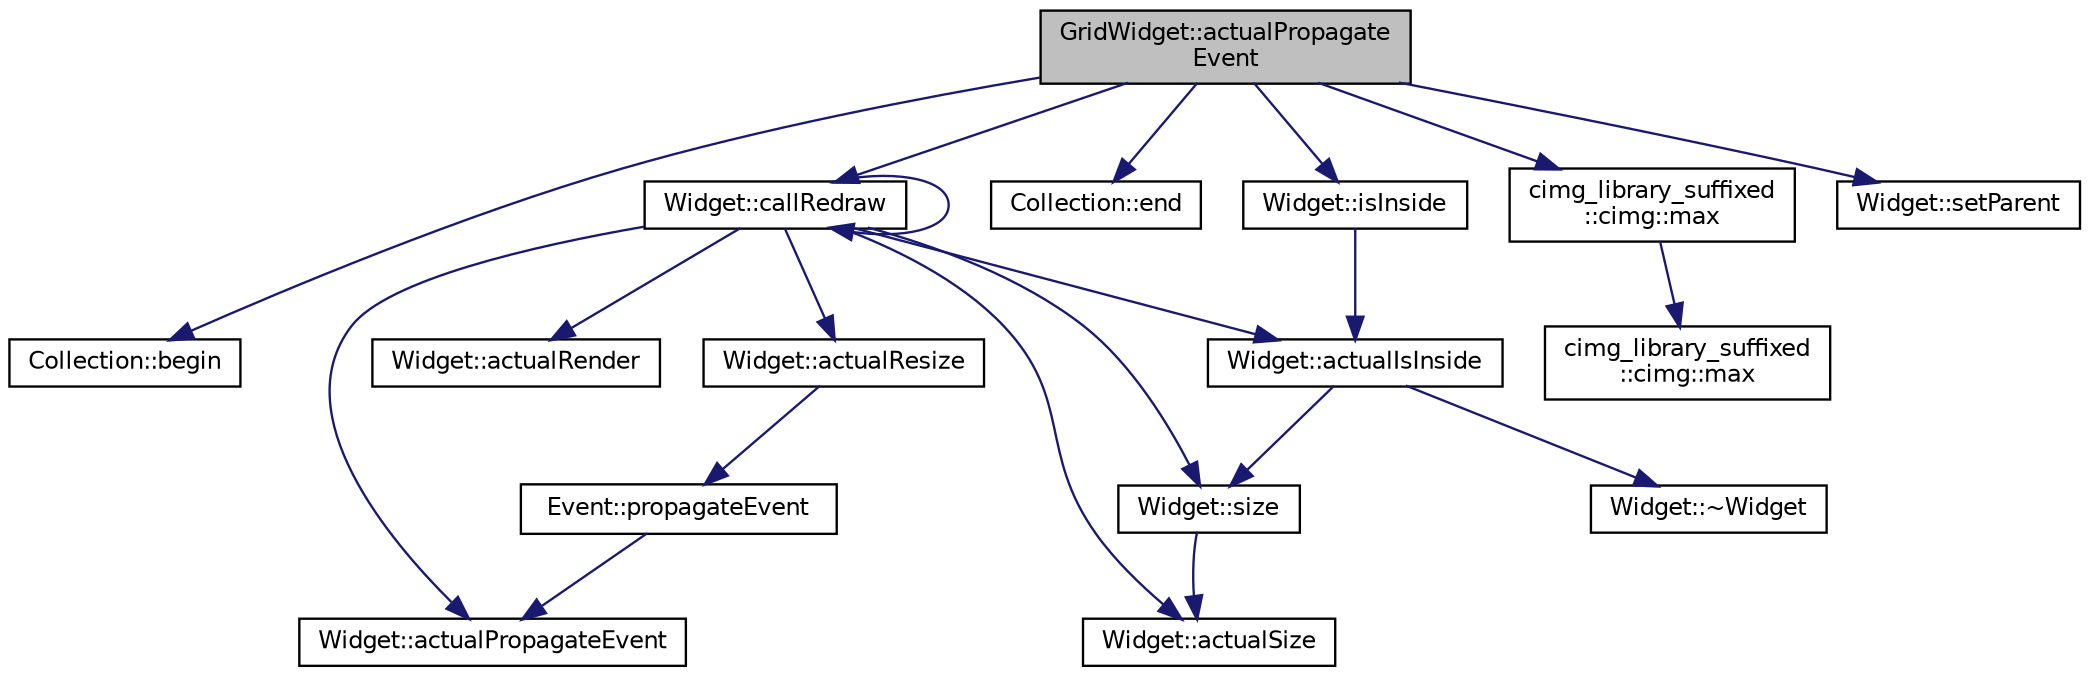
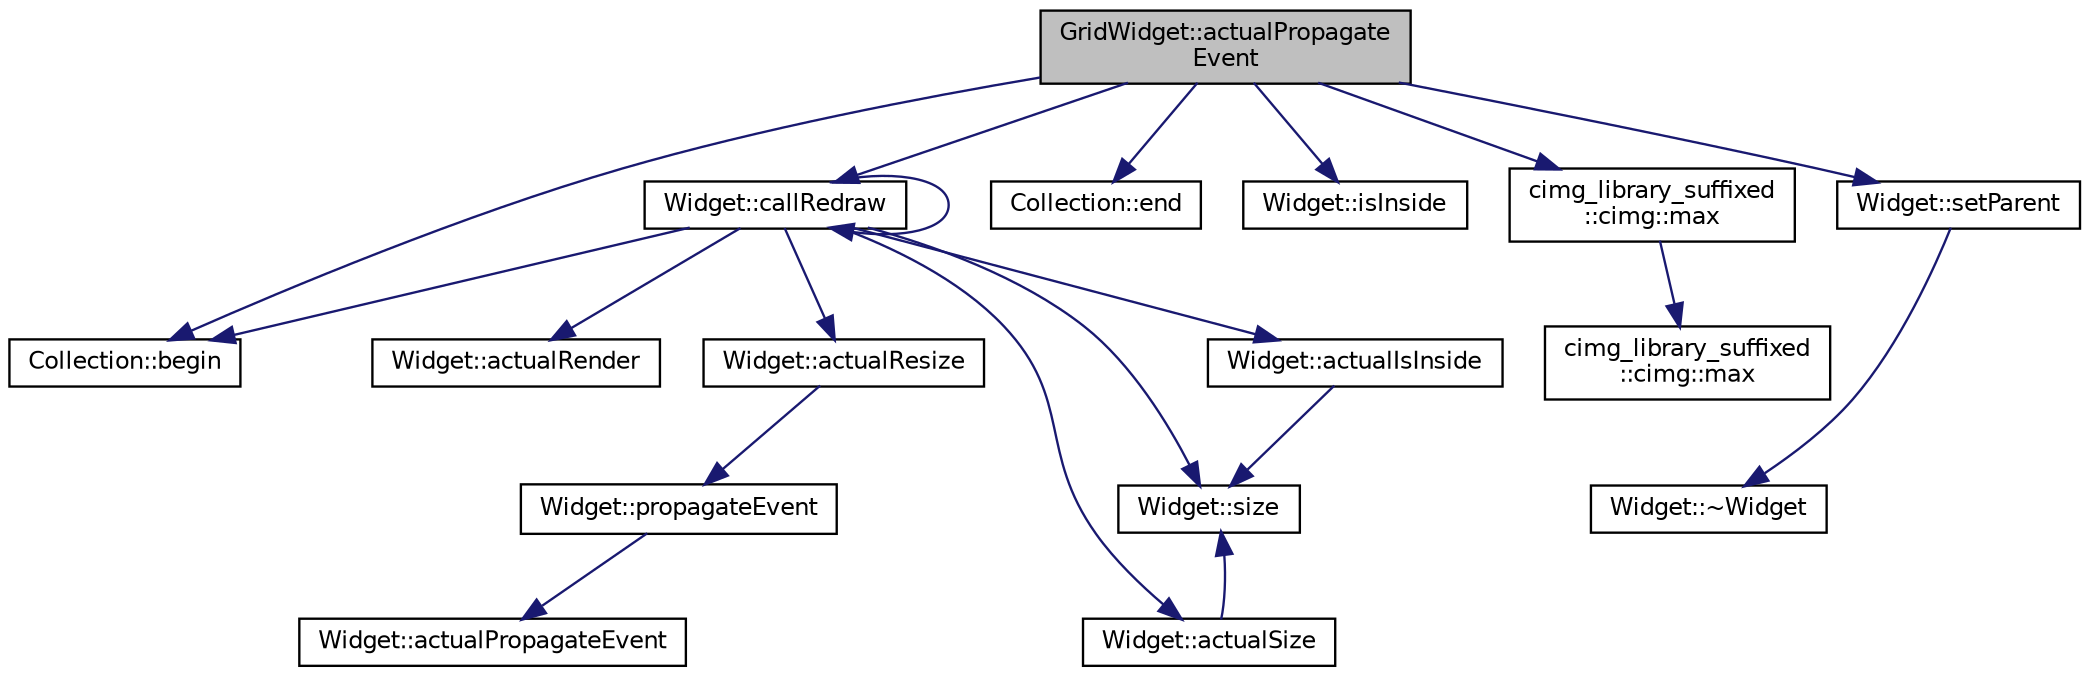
edge "Widget::isInside" -> "Widget::actualIsInside": removed
edge "Widget::callRedraw" -> "Widget::actualPropagateEvent": now "Widget::callRedraw" -> "Collection::begin"
edge "Widget::actualIsInside" -> "Widget::~Widget": now "Widget::setParent" -> "Widget::~Widget"
node "Event::propagateEvent": label "Event::propagateEvent" -> "Widget::propagateEvent"
edge "Widget::size" -> "Widget::actualSize": reversed
